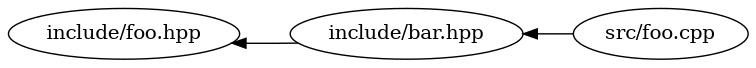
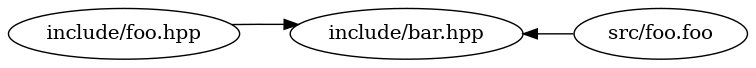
node "src/foo.cpp": label "src/foo.cpp" -> "src/foo.foo"
edge "include/bar.hpp" -> "include/foo.hpp": reversed
